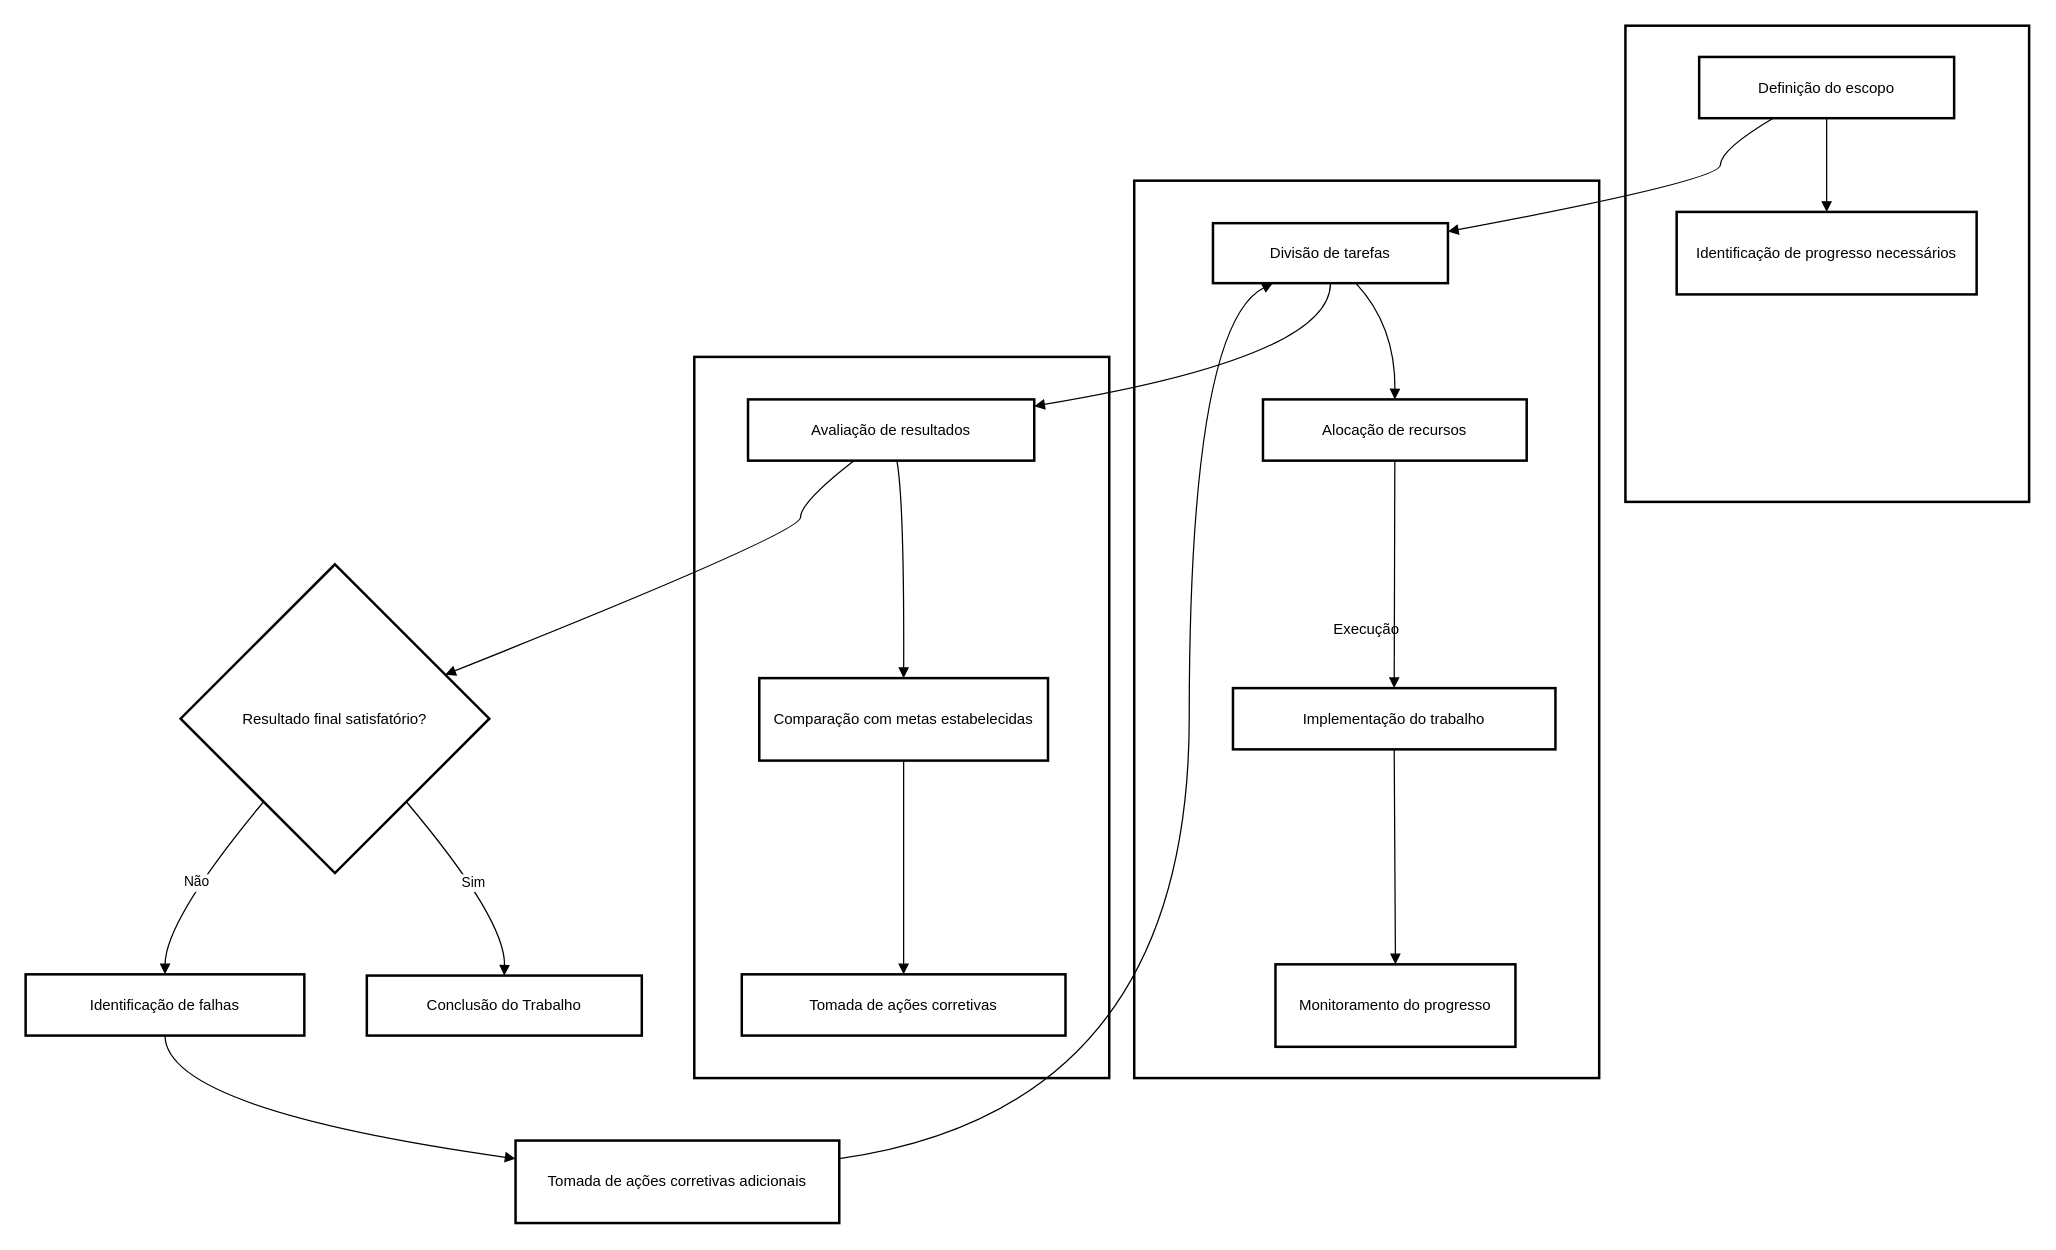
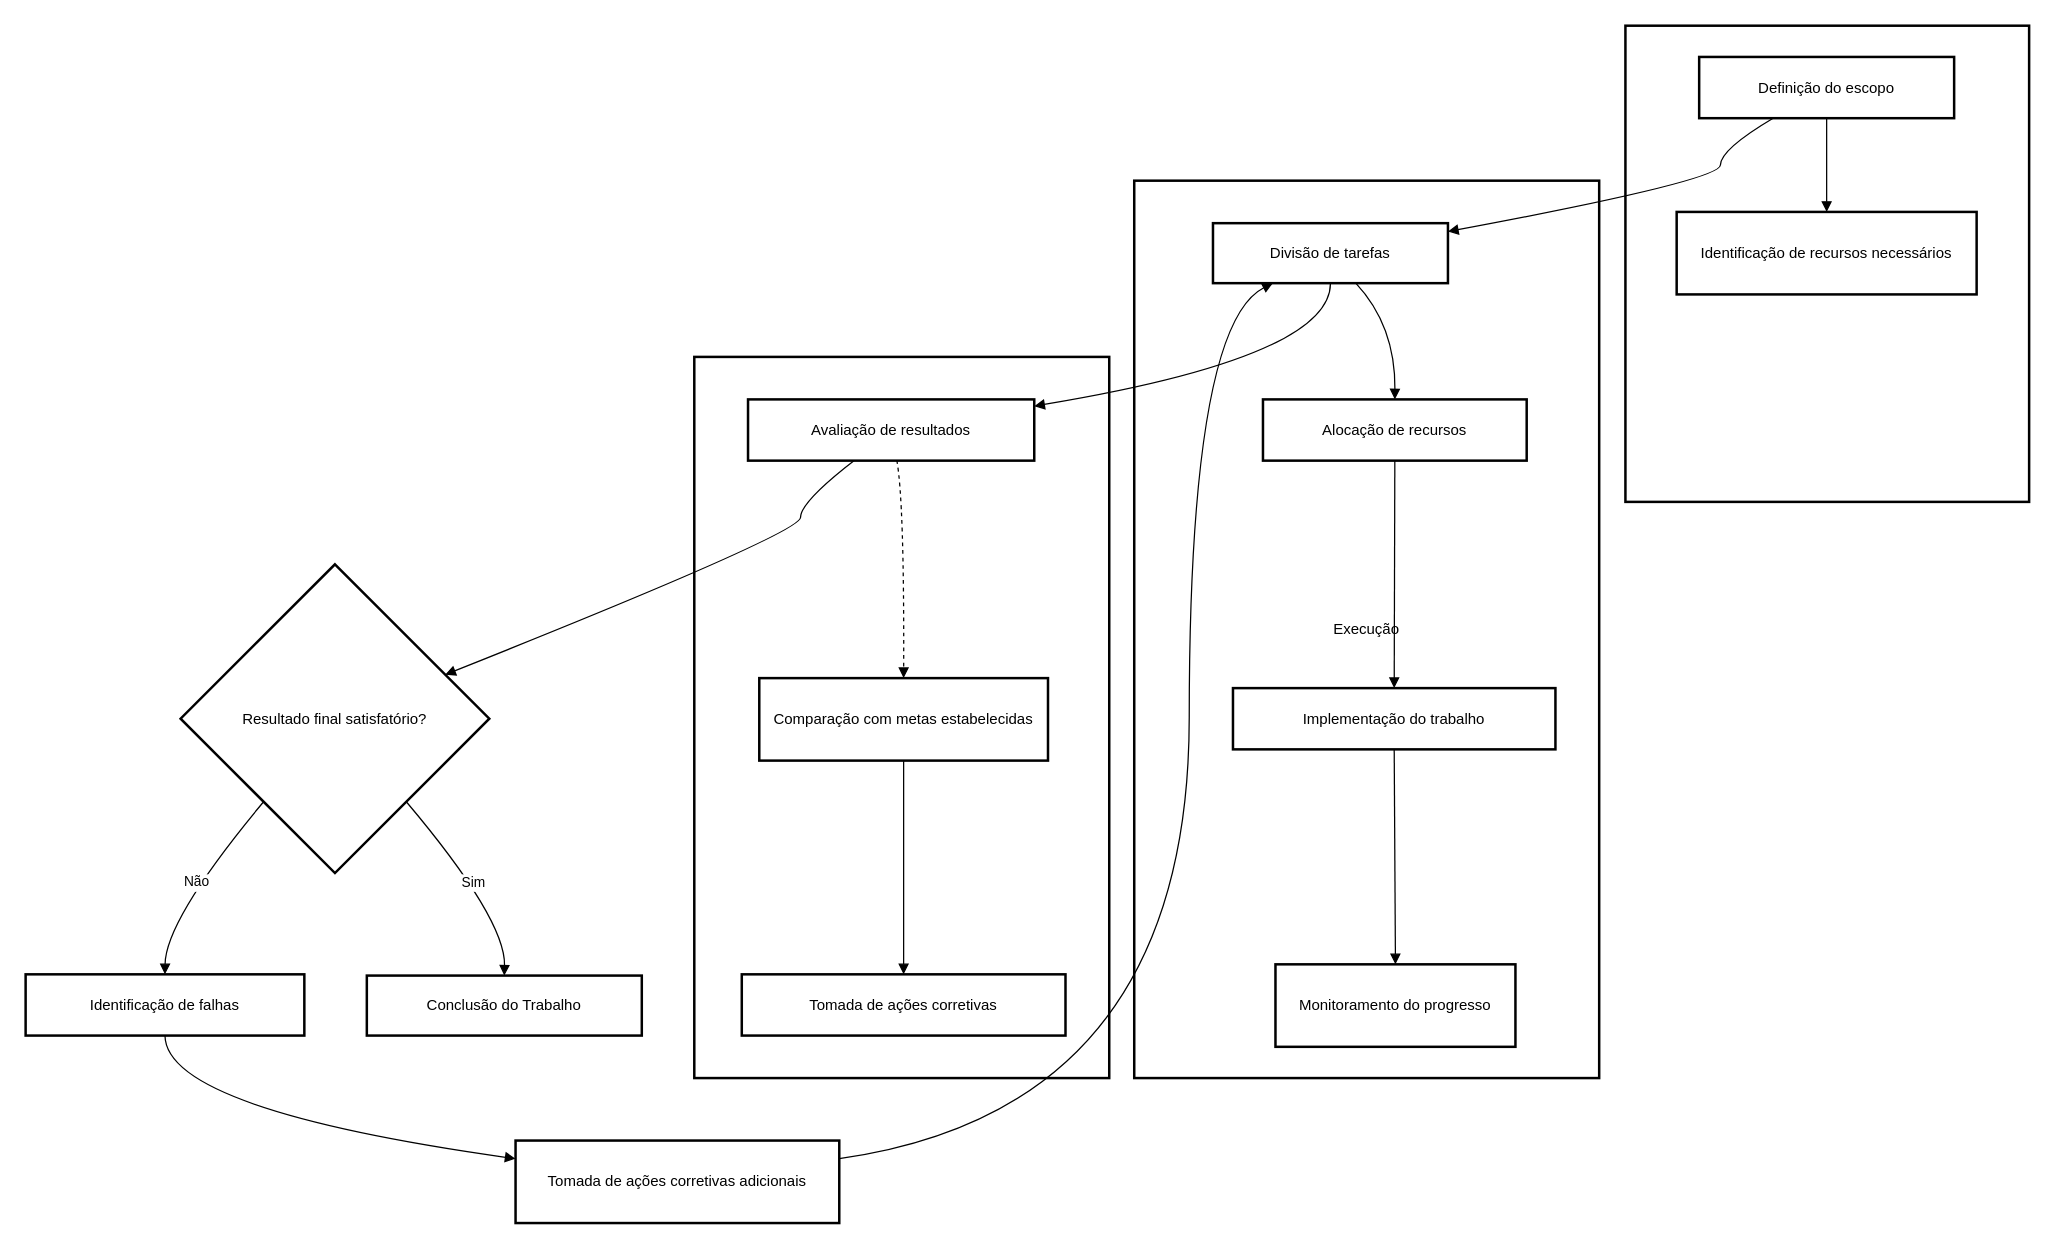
node "Identificação de progresso necessários": label "Identificação de progresso necessários" -> "Identificação de recursos necessários"
edge "Avaliação de resultados" -> "Comparação com metas estabelecidas": style solid -> dashed
